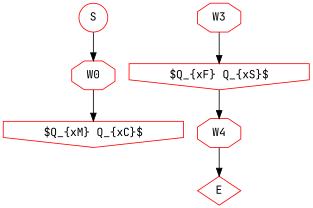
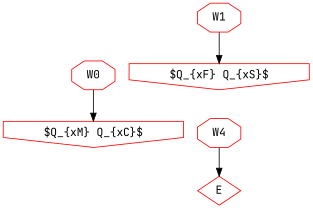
node "S": removed
node "W3": label "W3" -> "W1"
edge "$Q_{xF} Q_{xS}$" -> "W4": removed
